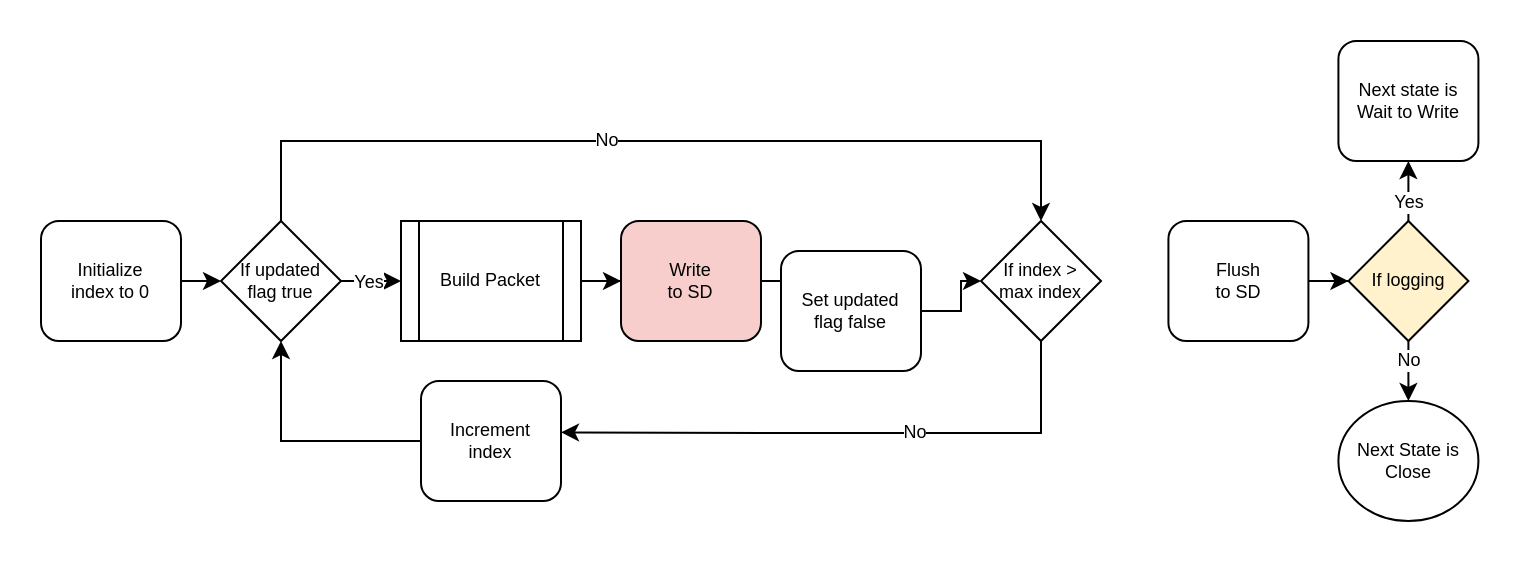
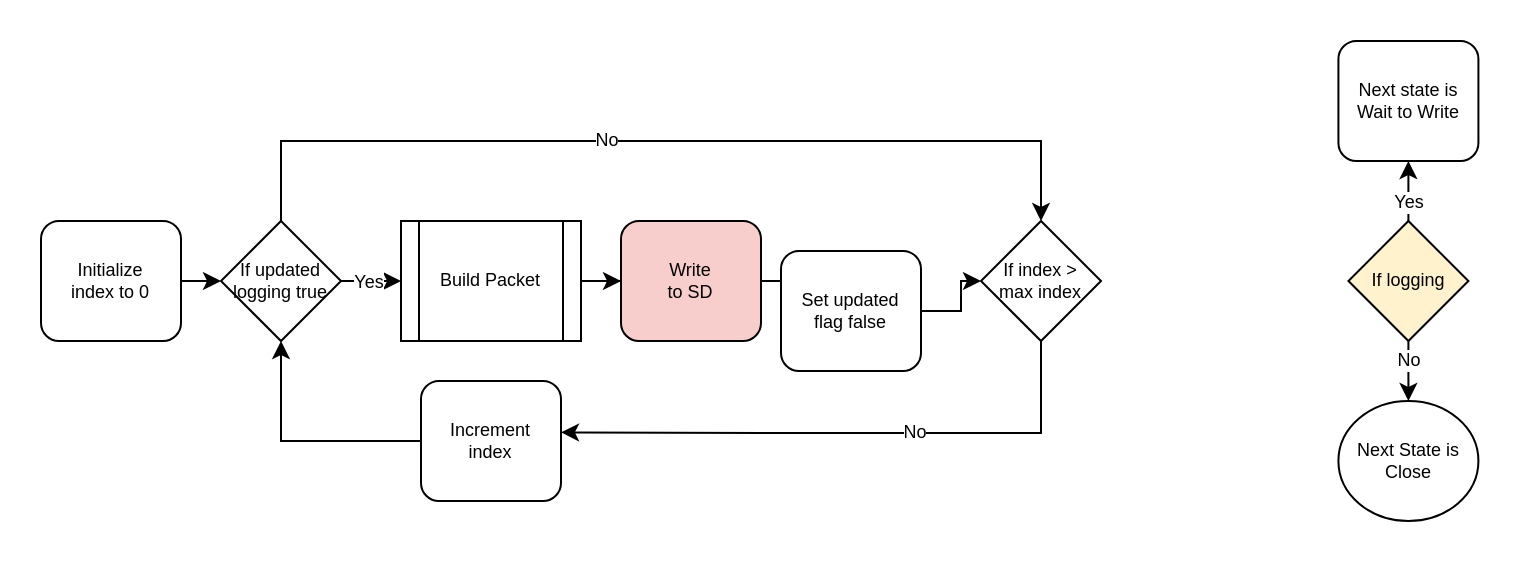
node "If updated flag true": label "If updated flag true" -> "If updated logging true"
node "Flush to SD": removed
edge "Flush to SD" -> "If logging": removed
